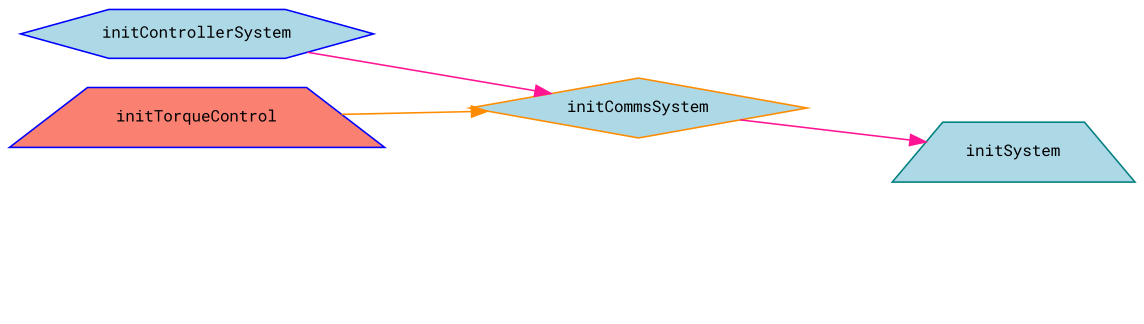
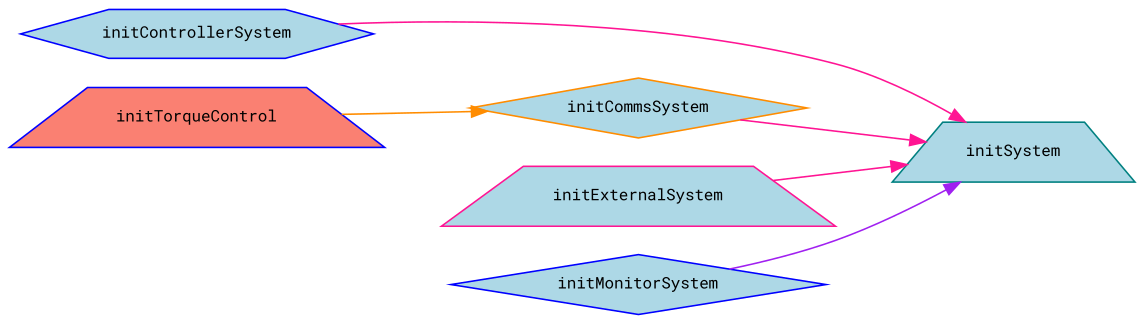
edge "initControllerSystem" -> "initCommsSystem": now "initControllerSystem" -> "initSystem"
node "initExternalSystem": added
node "initMonitorSystem": added
